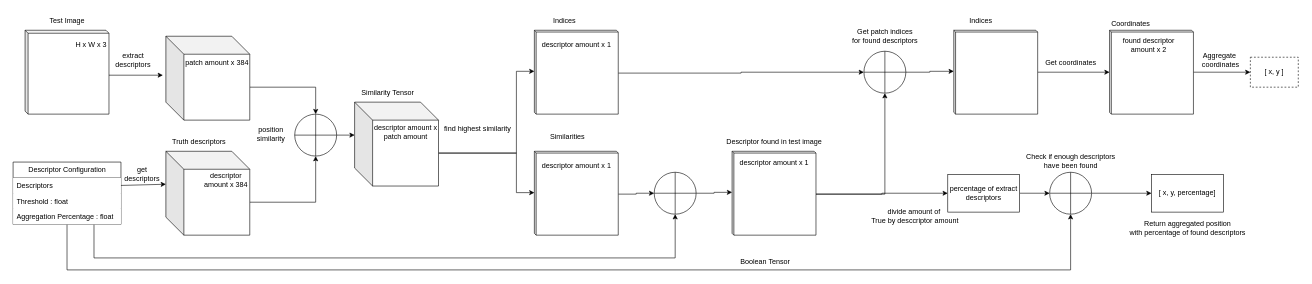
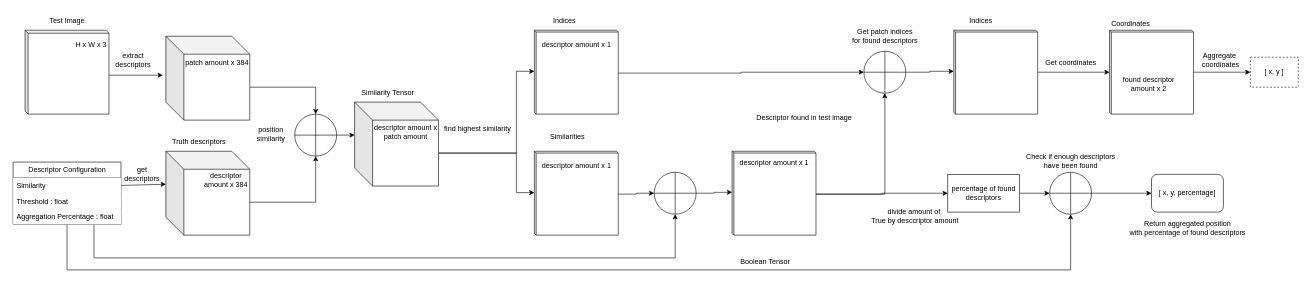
node "found descriptor amount x 2": moved (1149, 45) -> (1149, 84)
node "Descriptor found in test image": moved (774, 143) -> (804, 119)
node "Descriptors": label "Descriptors" -> "Similarity"
node "percentage of extract descriptors": label "percentage of extract descriptors" -> "percentage of found descriptors"
node "[ x, y, percentage]": shape rectangle -> rounded rectangle
